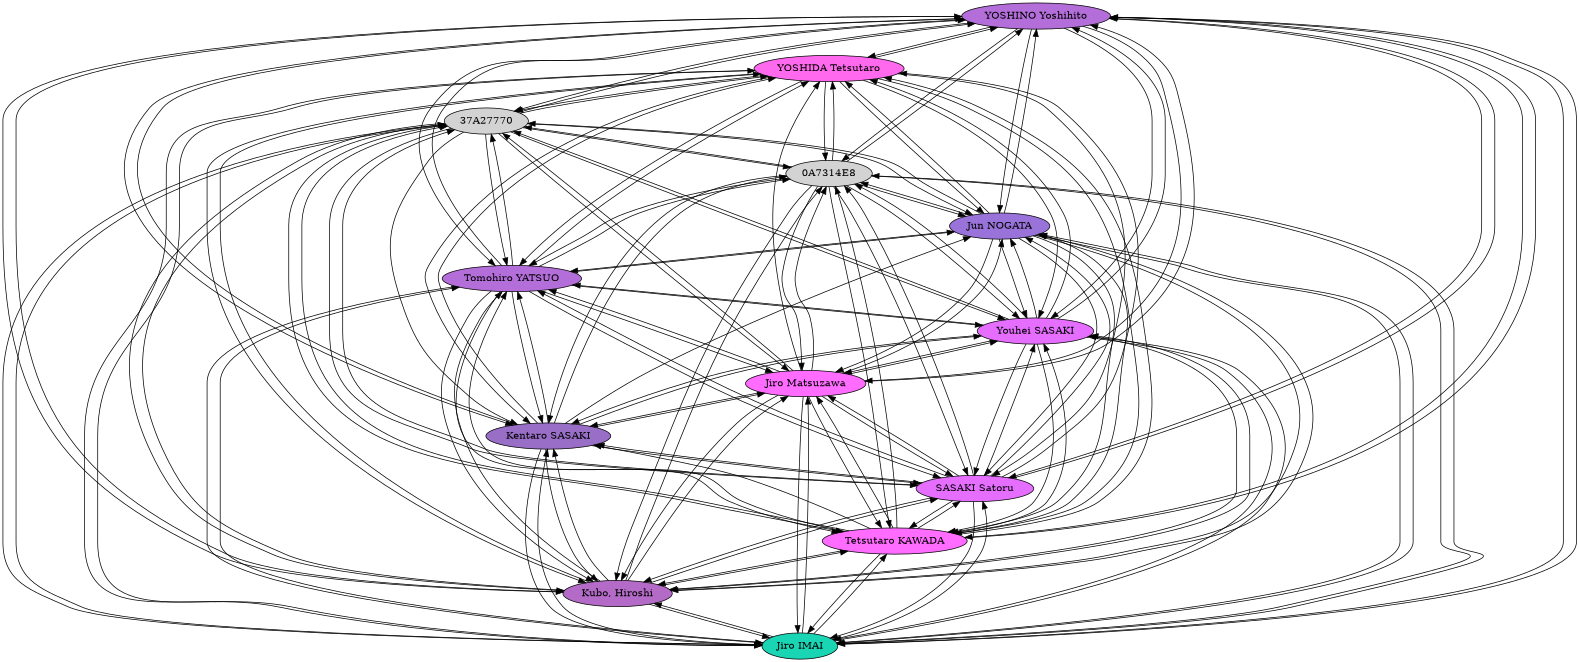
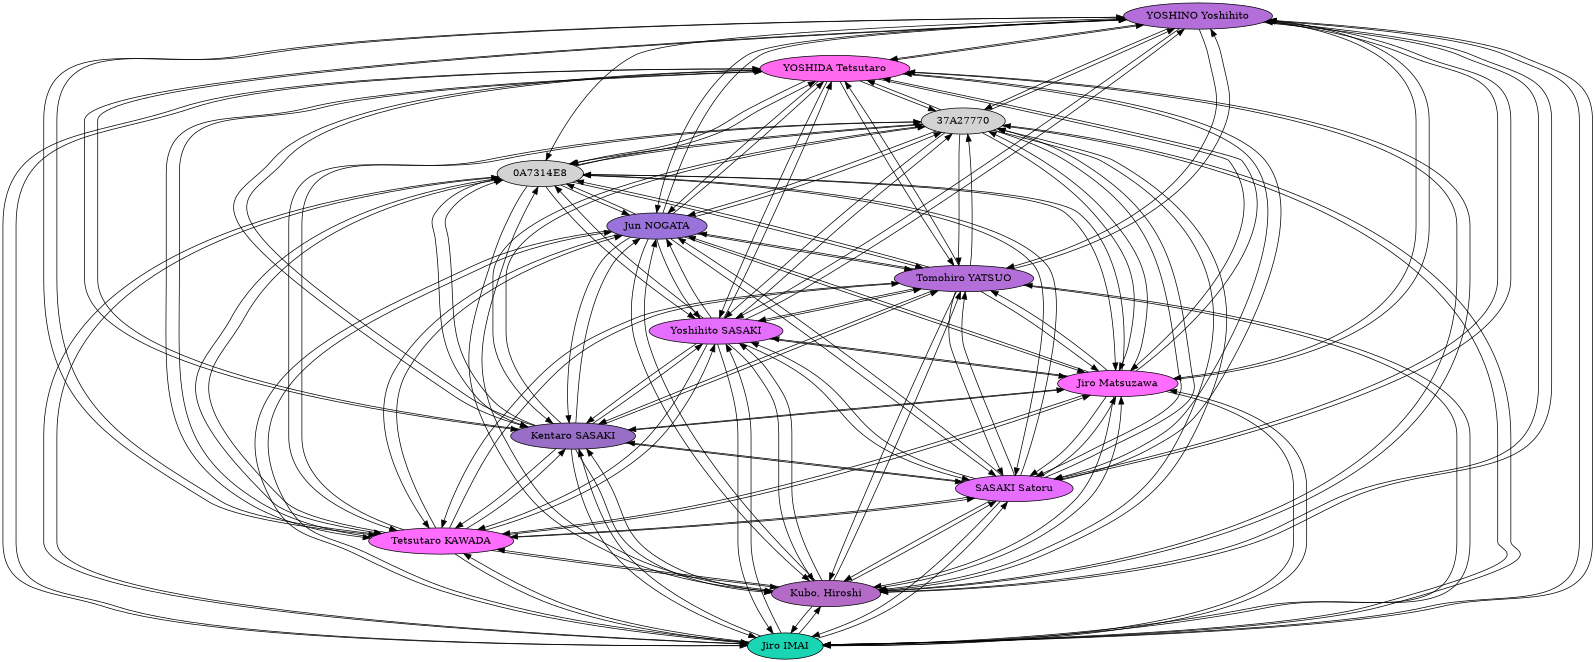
edge "0A7314E8" -> "YOSHINO Yoshihito": removed
edge "YOSHIDA Tetsutaro" -> "Jiro Matsuzawa": added
edge "Kentaro SASAKI" -> "37A27770": added
edge "Jun NOGATA" -> "Kentaro SASAKI": added
node "Youhei SASAKI": label "Youhei SASAKI" -> "Yoshihito SASAKI"
edge "Kentaro SASAKI" -> "Tetsutaro KAWADA": added
